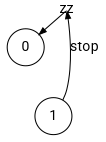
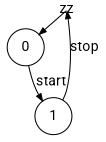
edge "0" -> "1": added, label "start"
